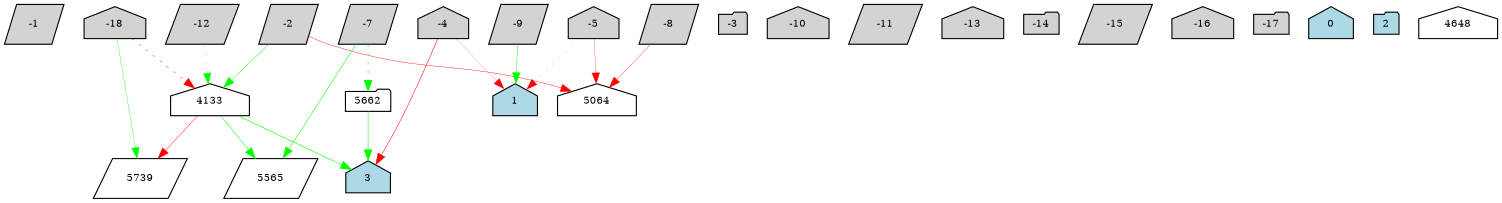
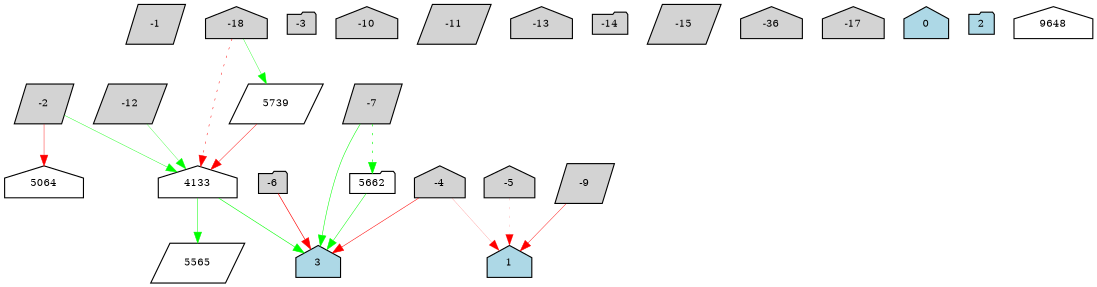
node "-8": removed
node "-16": label "-16" -> "-36"
node "-17": shape folder -> house
node "4648": label "4648" -> "9648"
edge "-5" -> "5064": removed
edge "-9" -> "1": color green -> red
edge "-12" -> "4133": style dotted -> solid
edge "-7" -> "5565": now "-7" -> "3"
edge "4133" -> "5739": reversed
node "-6": added
